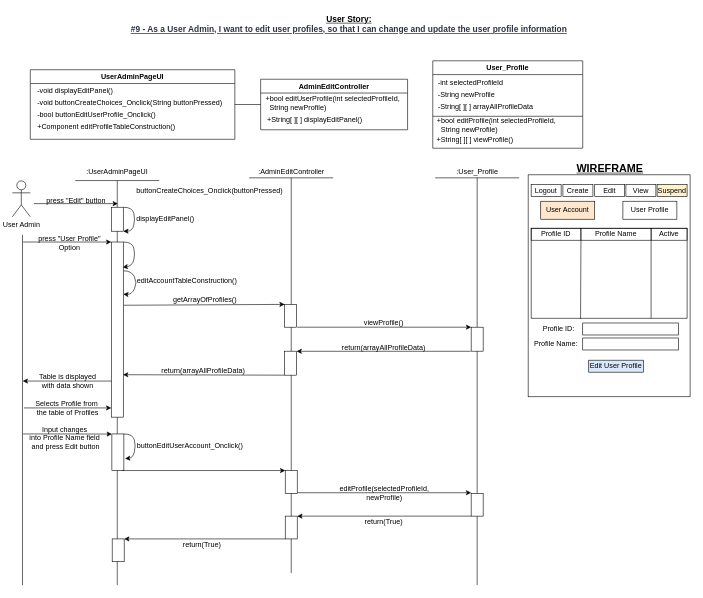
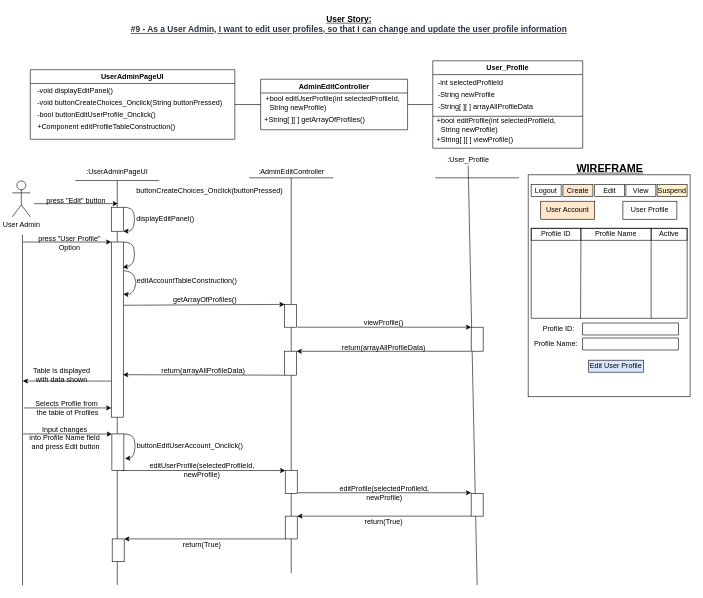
edge "AdminEditController" -- "User_Profile": added
node "+String[ ][ ] displayEditPanel()": label "+String[ ][ ] displayEditPanel()" -> "+String[ ][ ] getArrayOfProfiles()"
node ":User_Profile": moved (477, 172) -> (468, 160)
node "Create": fillcolor #ffffff -> #ffe6cc
node "Table is displayed with data shown": moved (68, 381) -> (62, 375)
node "editUserProfile(selectedProfileId, newProfile)": added
